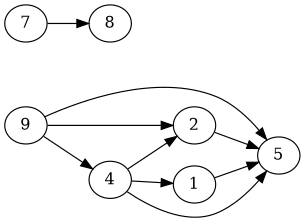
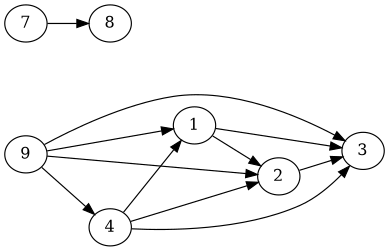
edge "9" -> "1": added
edge "1" -> "2": added
node "5": label "5" -> "3"
